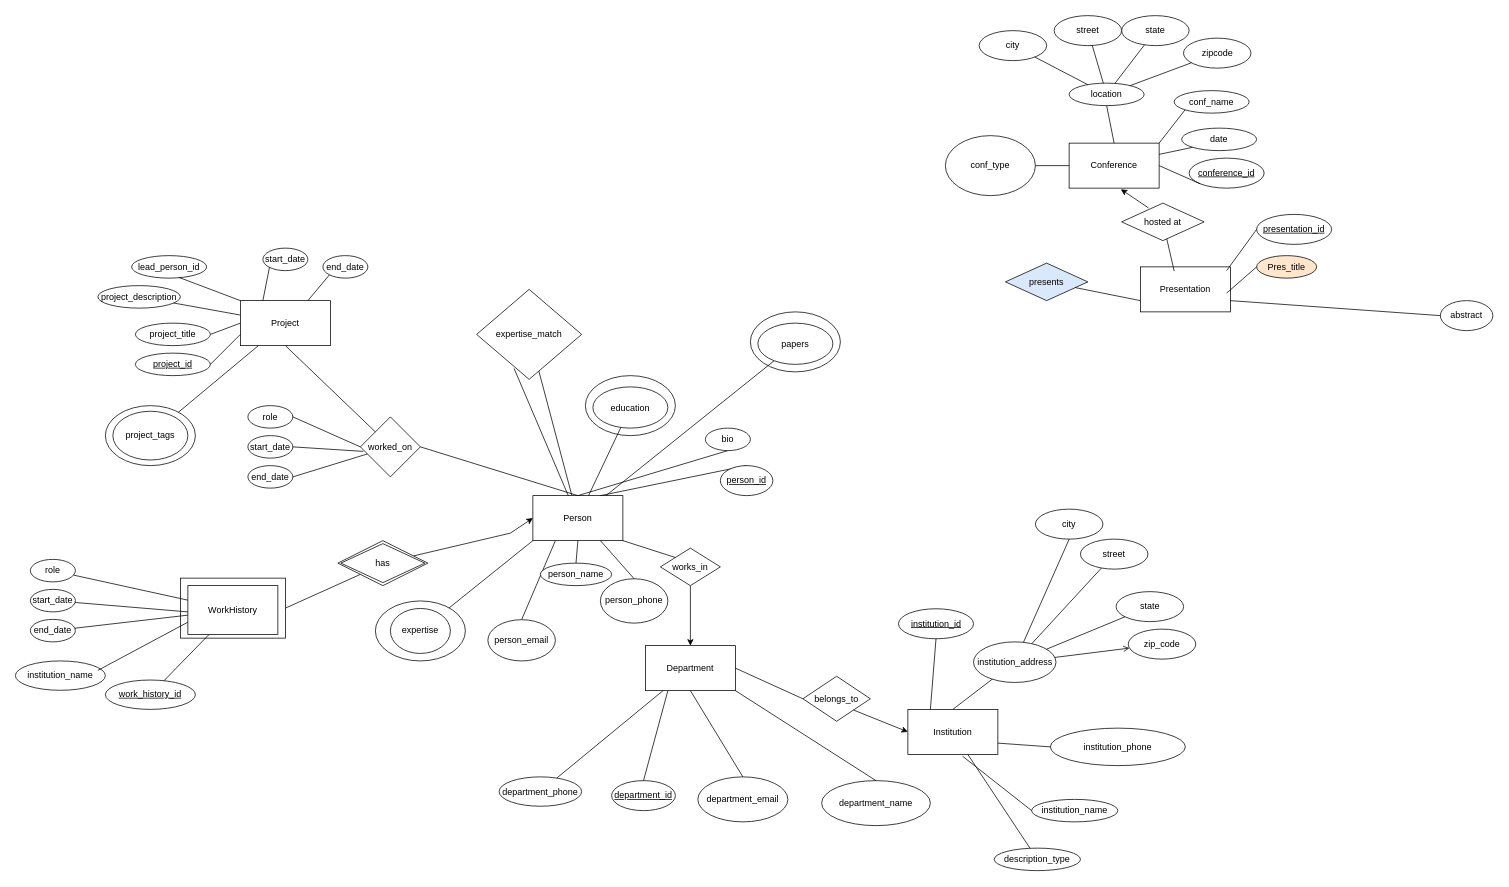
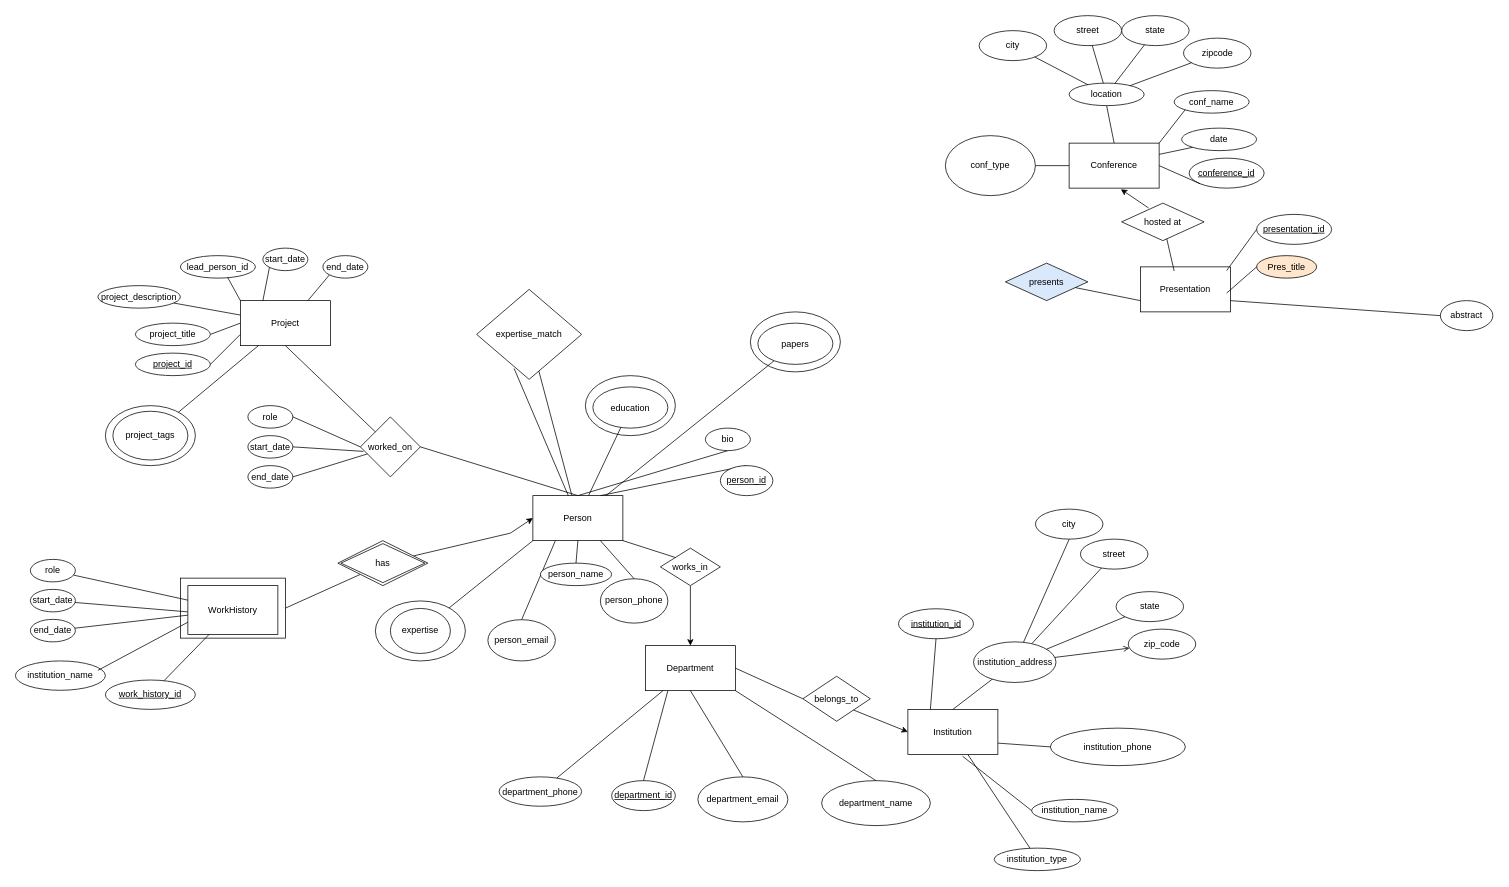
node "lead_person_id": moved (169, 267) -> (218, 267)
node "description_type": label "description_type" -> "institution_type"
